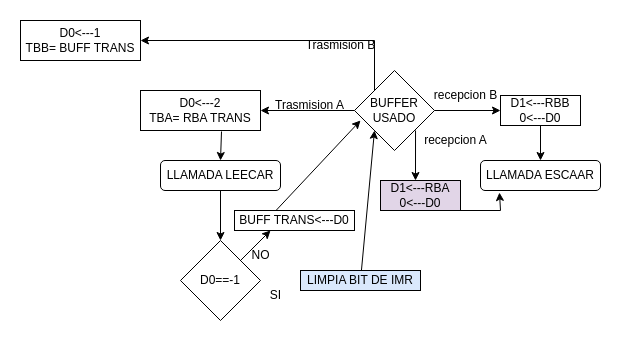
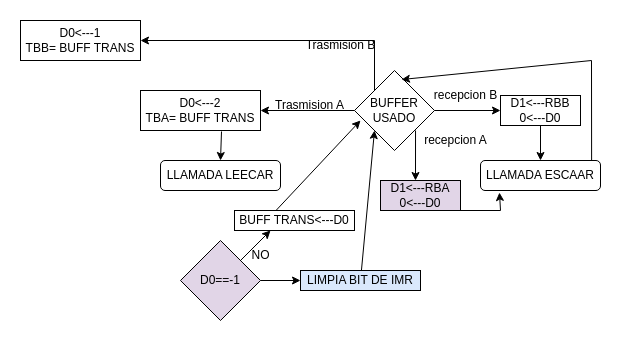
edge "LLAMADA ESCAAR" -> "BUFFER USADO": added
node "D0<---2TBA= RBA TRANS": label "D0<---2TBA= RBA TRANS" -> "D0<---2TBA= BUFF TRANS"
edge "LLAMADA LEECAR" -> "D0==-1": removed
node "D0==-1": fillcolor #ffffff -> #e1d5e7
edge "D0==-1" -> "LIMPIA BIT DE IMR": added
node "SI": removed
